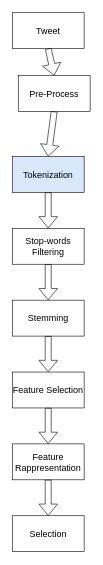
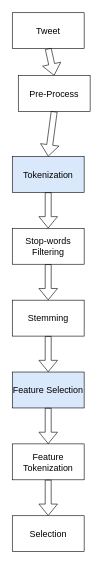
node "Feature Selection": fillcolor #ffffff -> #dae8fc
node "Feature Rappresentation": label "Feature Rappresentation" -> "Feature Tokenization"
